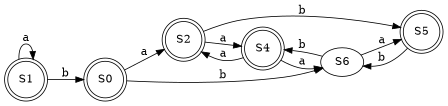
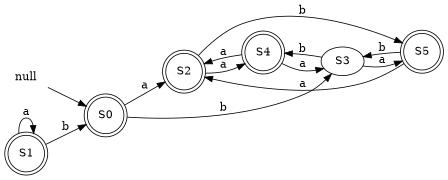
node "S6": label "S6" -> "S3"
node "null": added
edge "S5" -> "S2": added, label "a"
